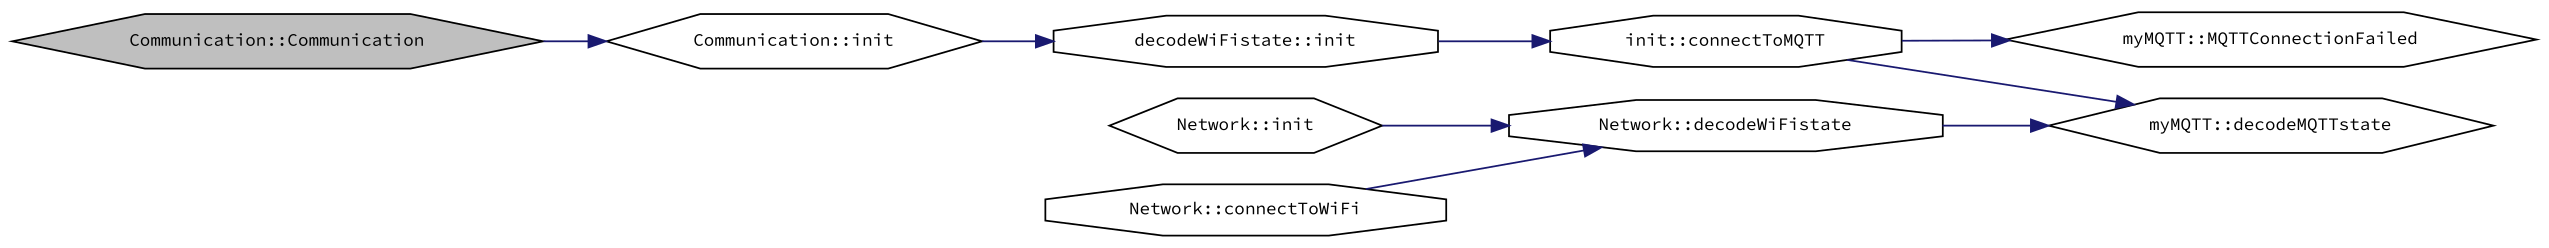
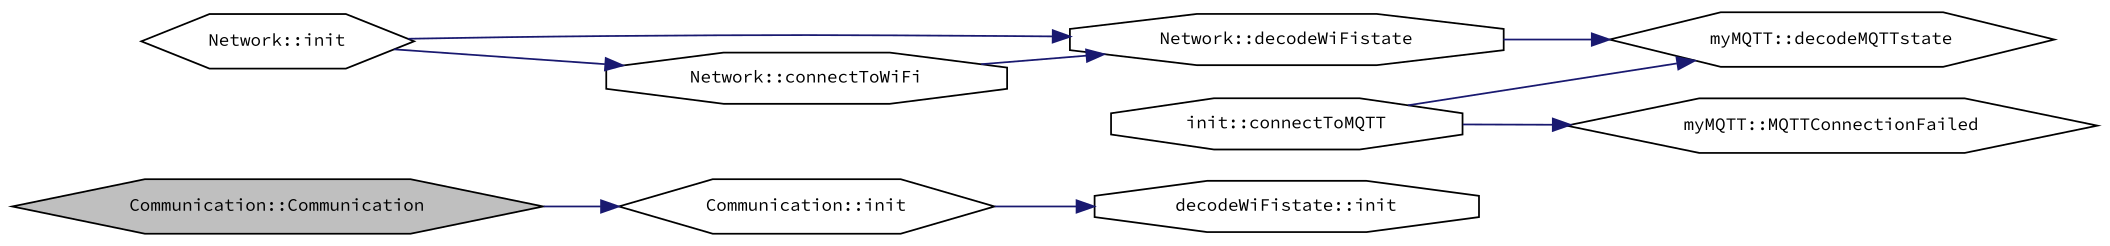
edge "decodeWiFistate::init" -> "init::connectToMQTT": removed
edge "Network::init" -> "Network::connectToWiFi": added
